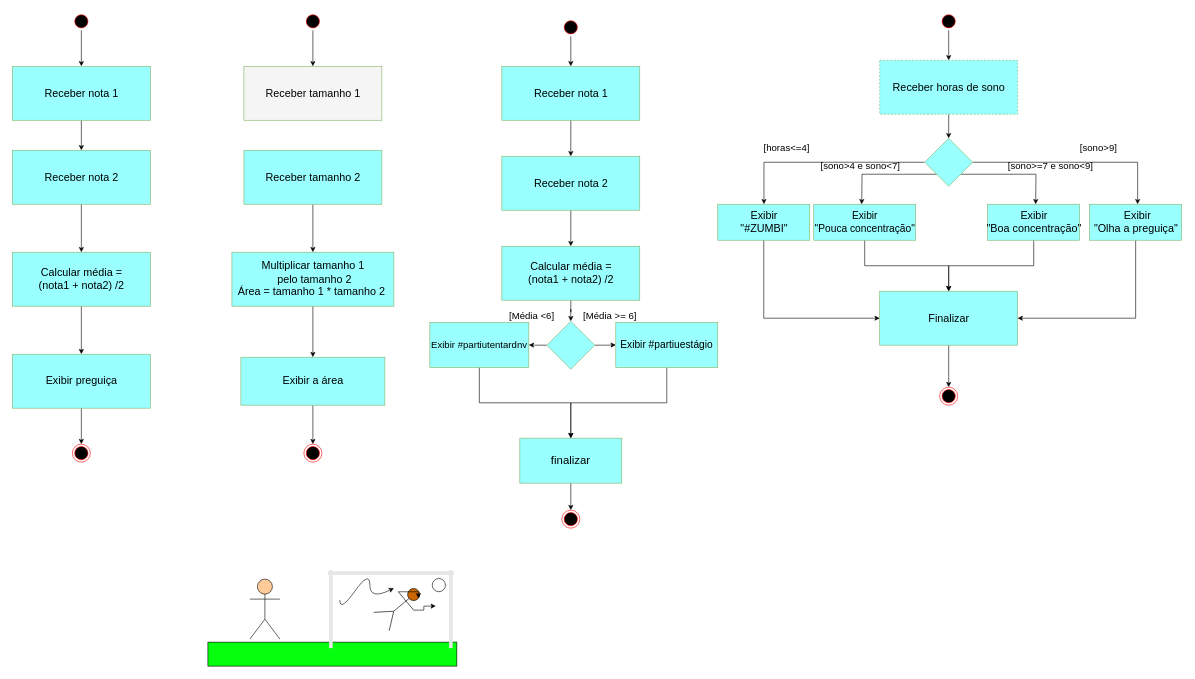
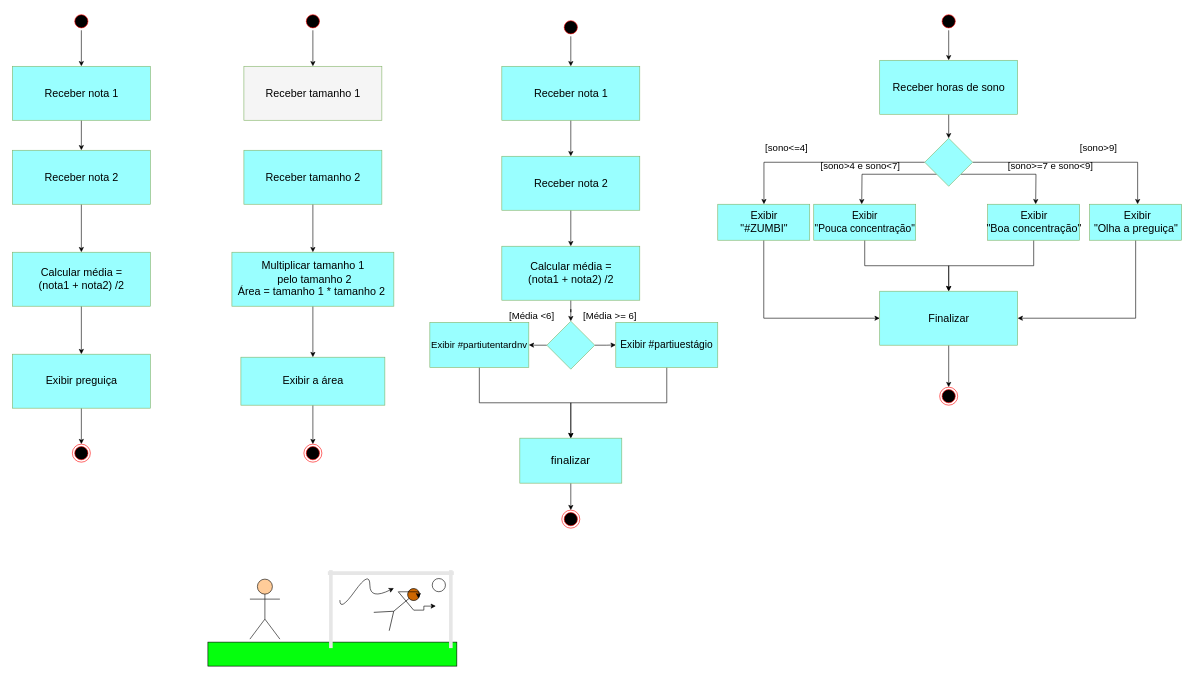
node "Receber horas de sono": style dashed -> solid
node "[horas<=4]": label "[horas<=4]" -> "[sono<=4]"
